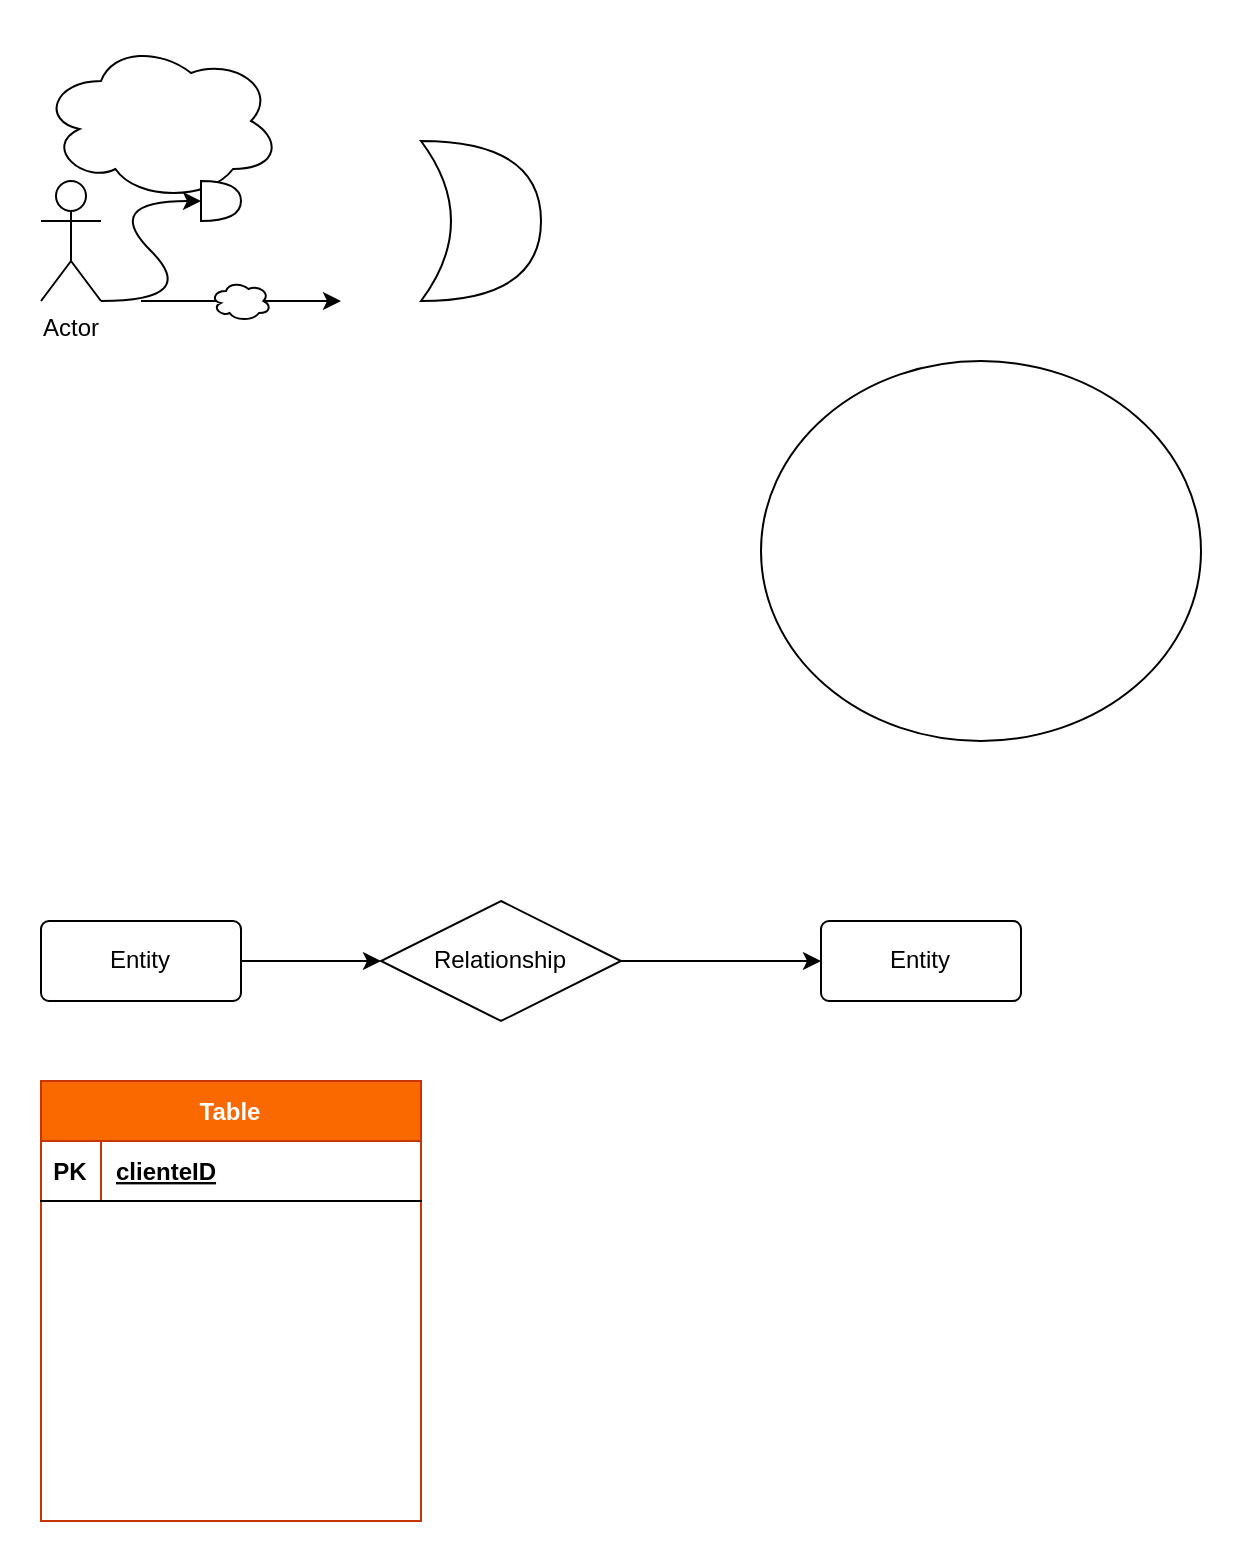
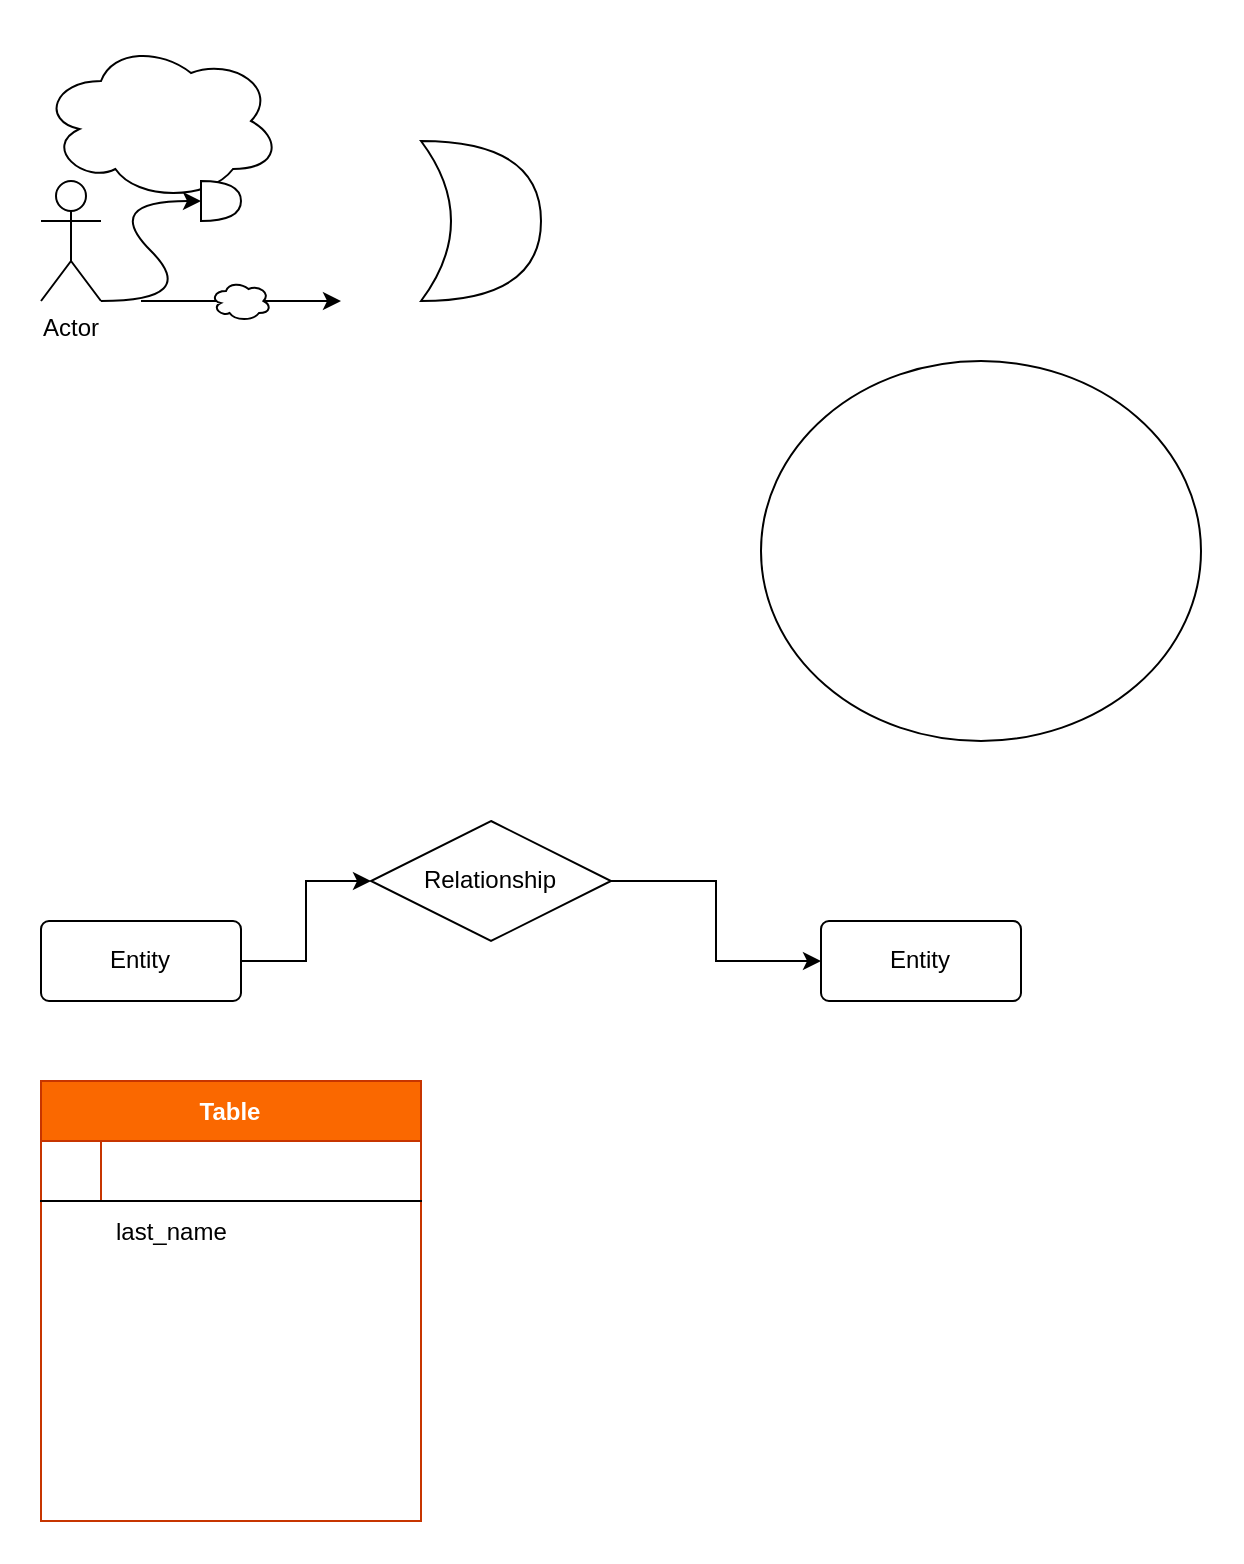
node "Relationship": moved (501, 961) -> (491, 881)
node "PK": removed
node "clienteID": removed
node "last_name": added
